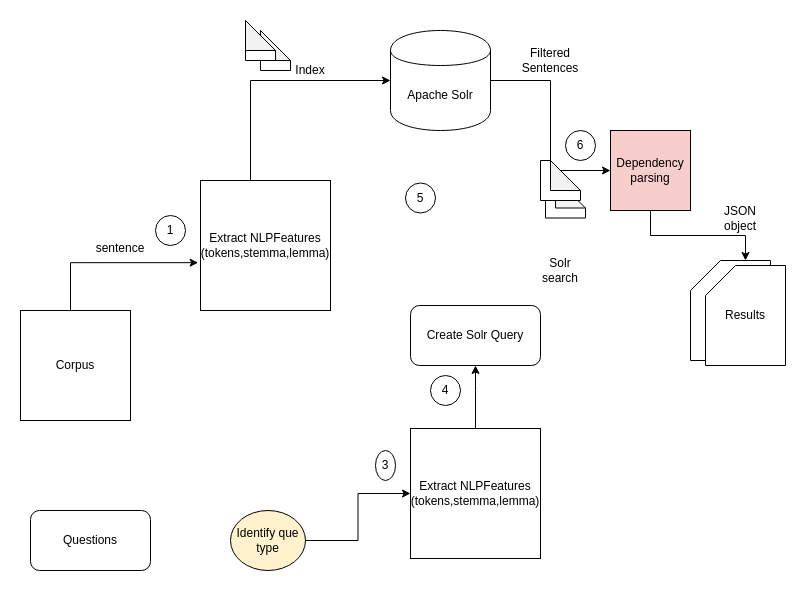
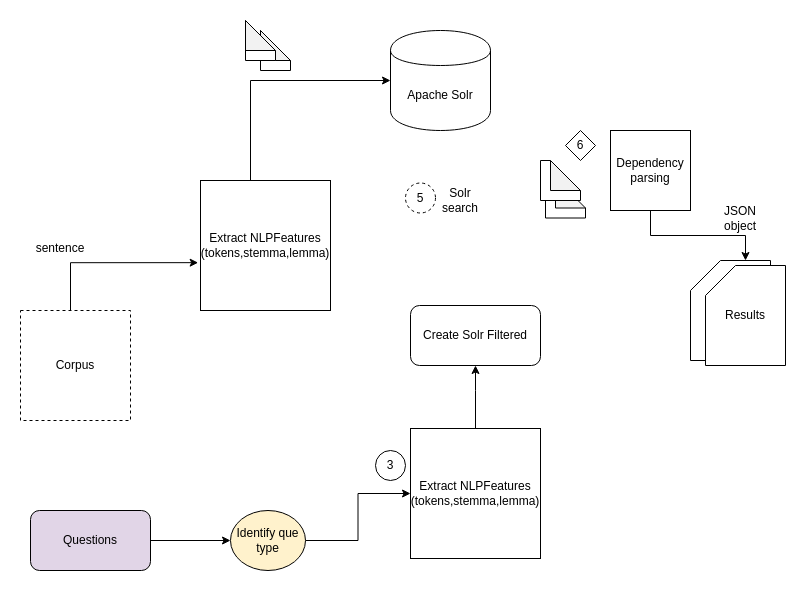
node "Filtered Sentences": removed
node "Index": removed
edge "Apache Solr" -> "Dependency parsing": removed
node "6": shape ellipse -> diamond
node "Dependency parsing": fillcolor #f8cecc -> #ffffff
node "5": style solid -> dashed
node "1": removed
node "sentence": moved (121, 256) -> (61, 256)
node "Solr search": moved (561, 271) -> (461, 201)
node "Create Solr Query": label "Create Solr Query" -> "Create Solr Filtered"
node "Corpus": style solid -> dashed
node "4": removed
node "3": size 20x30 -> 30x30
node "Questions": fillcolor #ffffff -> #e1d5e7
edge "Questions" -> "Identify que type": added
